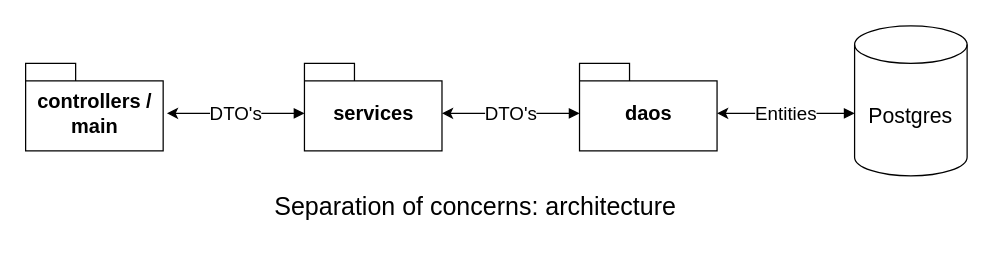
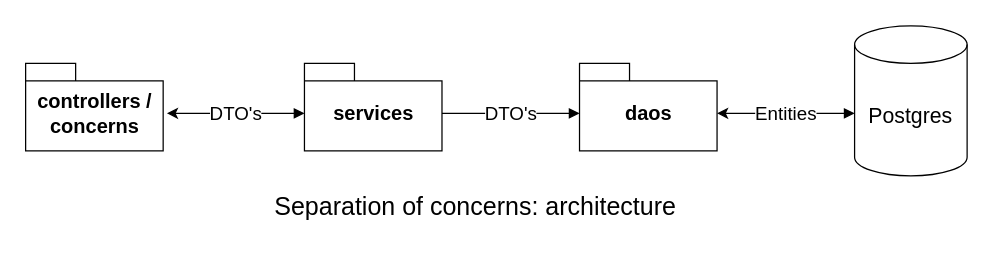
node "controllers / main": label "controllers / main" -> "controllers / concerns"
edge "services" -- "daos": arrowhead classic -> none
